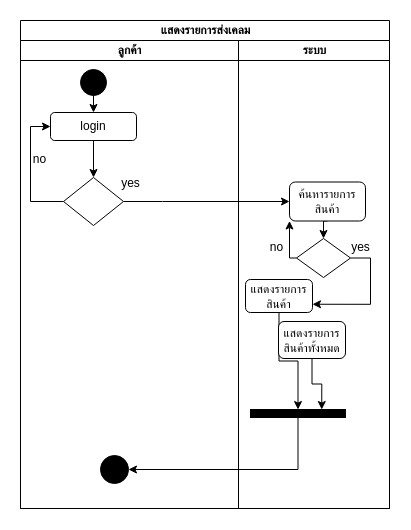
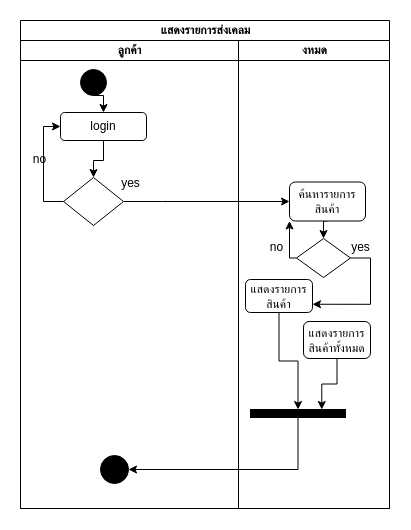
node "ระบบ": label "ระบบ" -> "งหมด"
node "login": moved (94, 127) -> (104, 127)
node "แสดงรายการสินค้าทั้งหมด": moved (312, 340) -> (337, 340)
